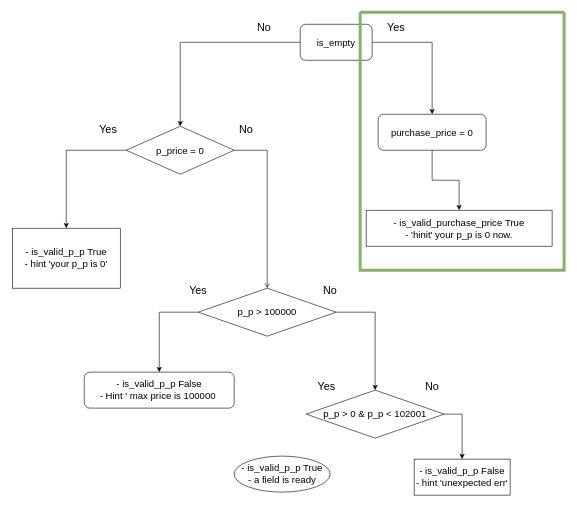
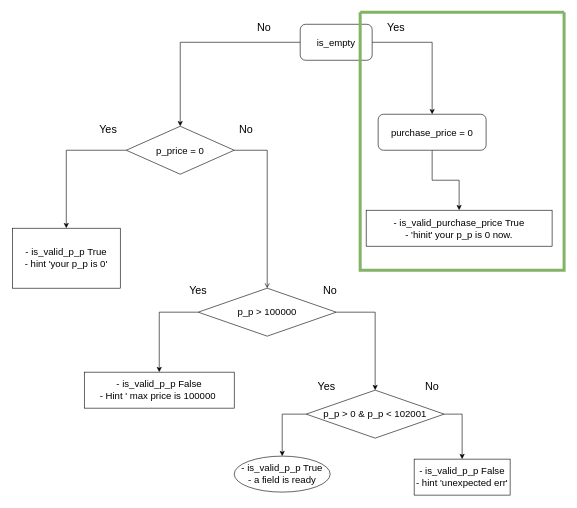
node "- is_valid_p_p False - Hint ' max price is 100000": shape rounded rectangle -> rectangle
edge "p_p > 0 & p_p < 102001" -> "- is_valid_p_p True - a field is ready": added
